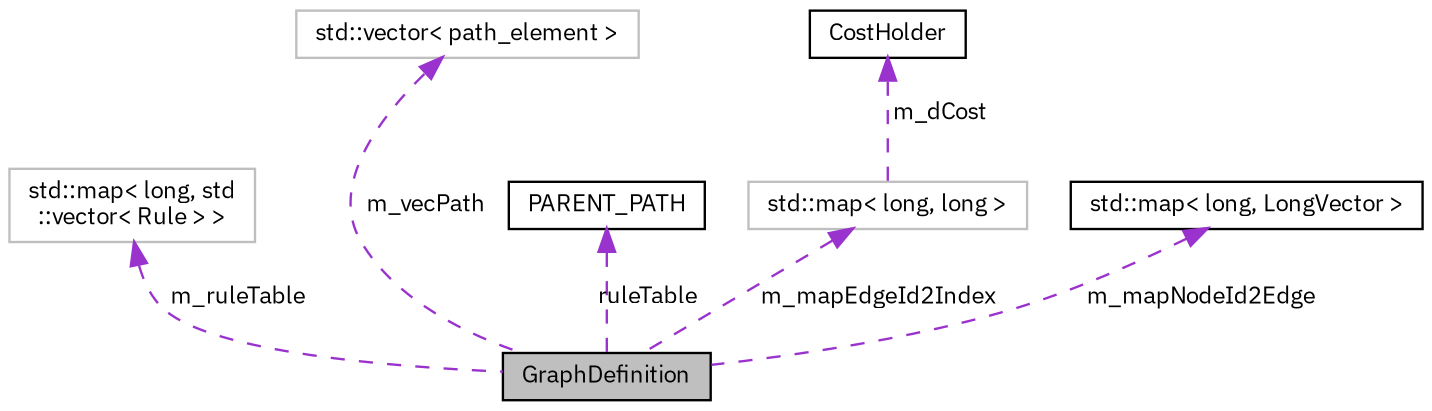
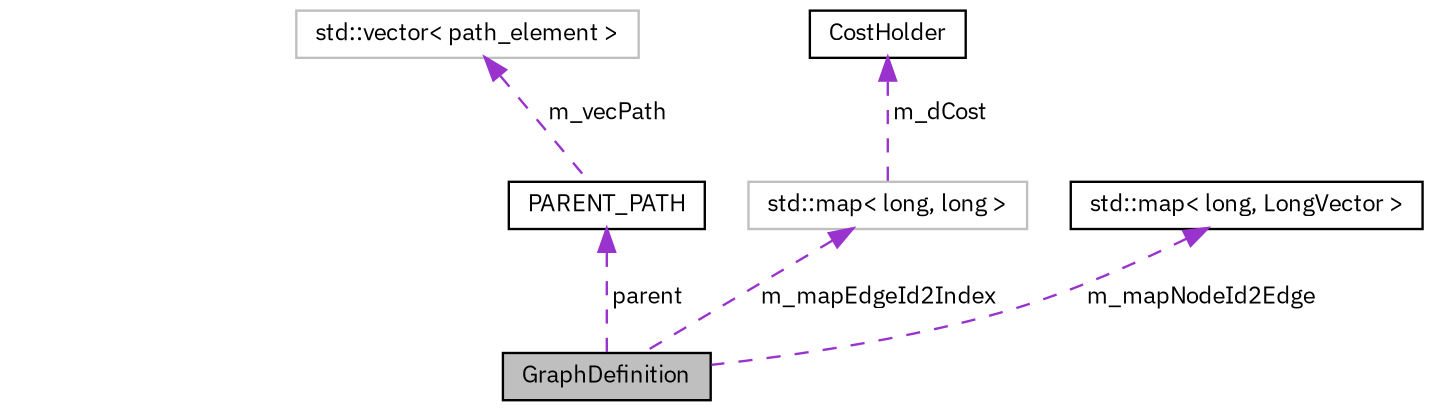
node "std::map< long, std ::vector< Rule > >": removed
edge "GraphDefinition" -> "std::vector< path_element >": now "PARENT_PATH" -> "std::vector< path_element >"
edge "GraphDefinition" -> "PARENT_PATH": label " ruleTable" -> " parent"
